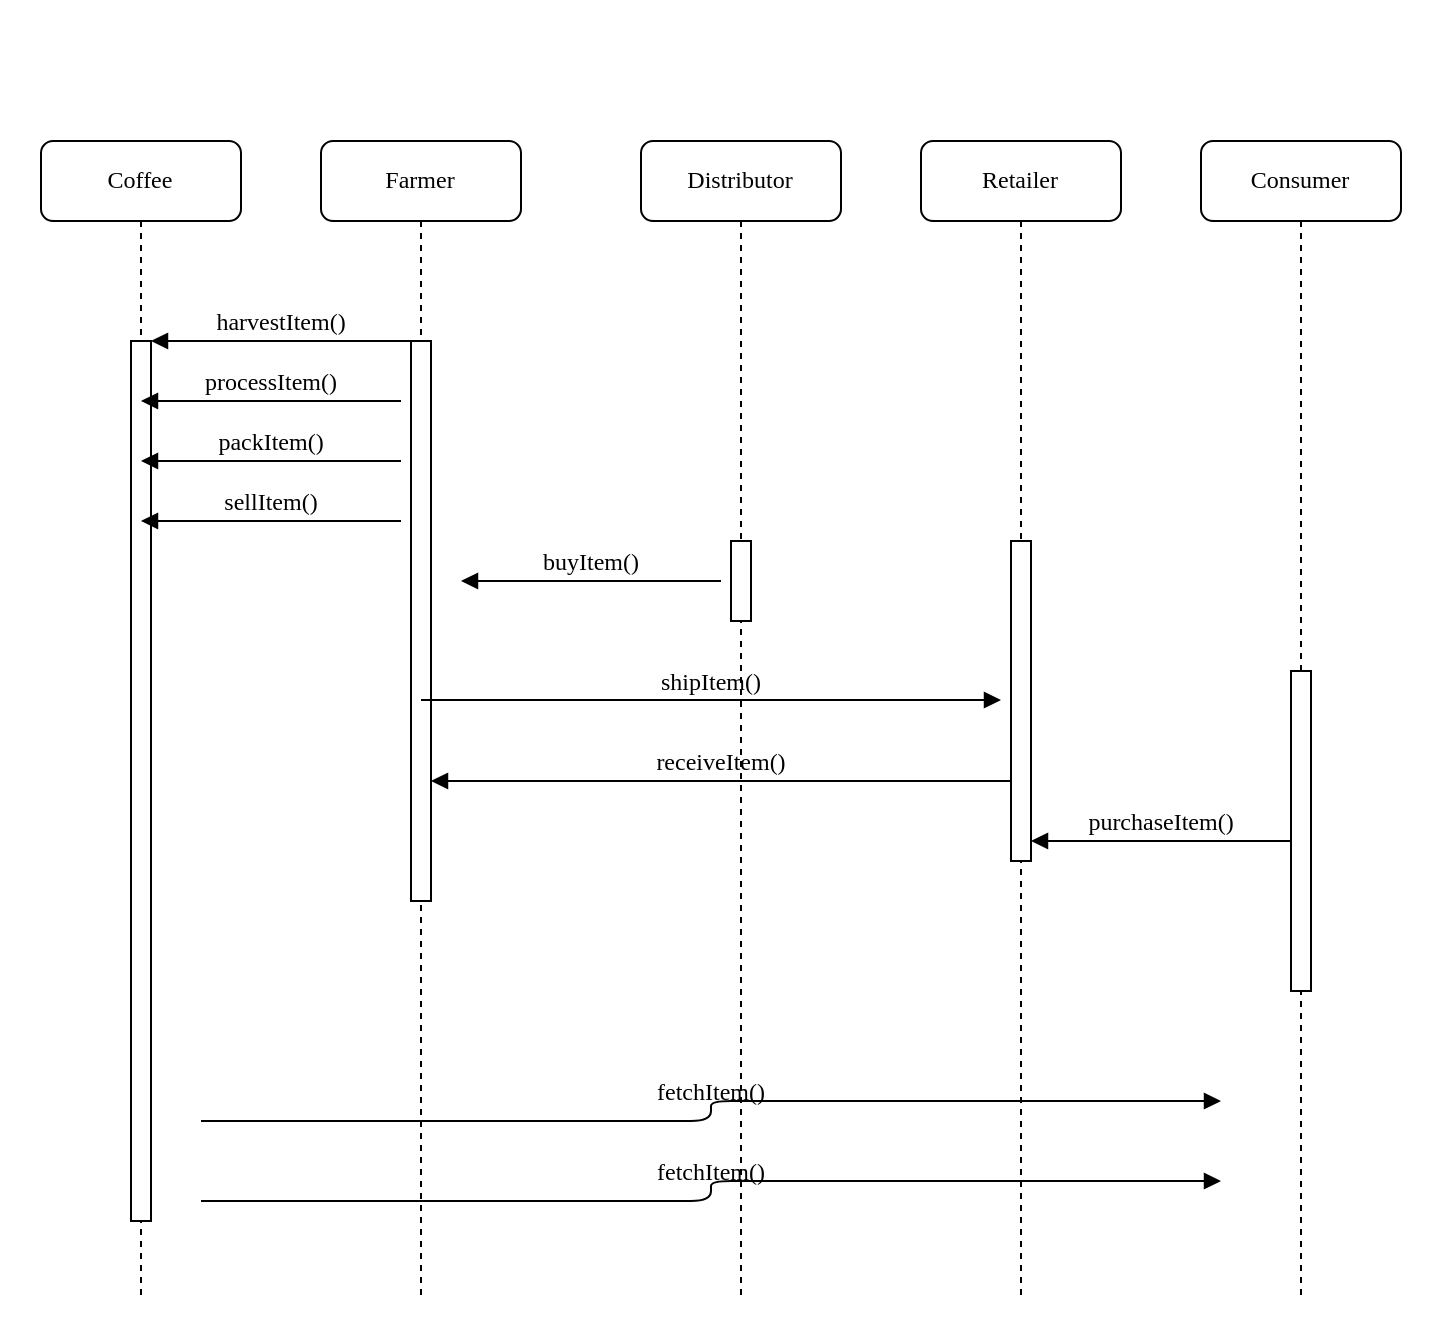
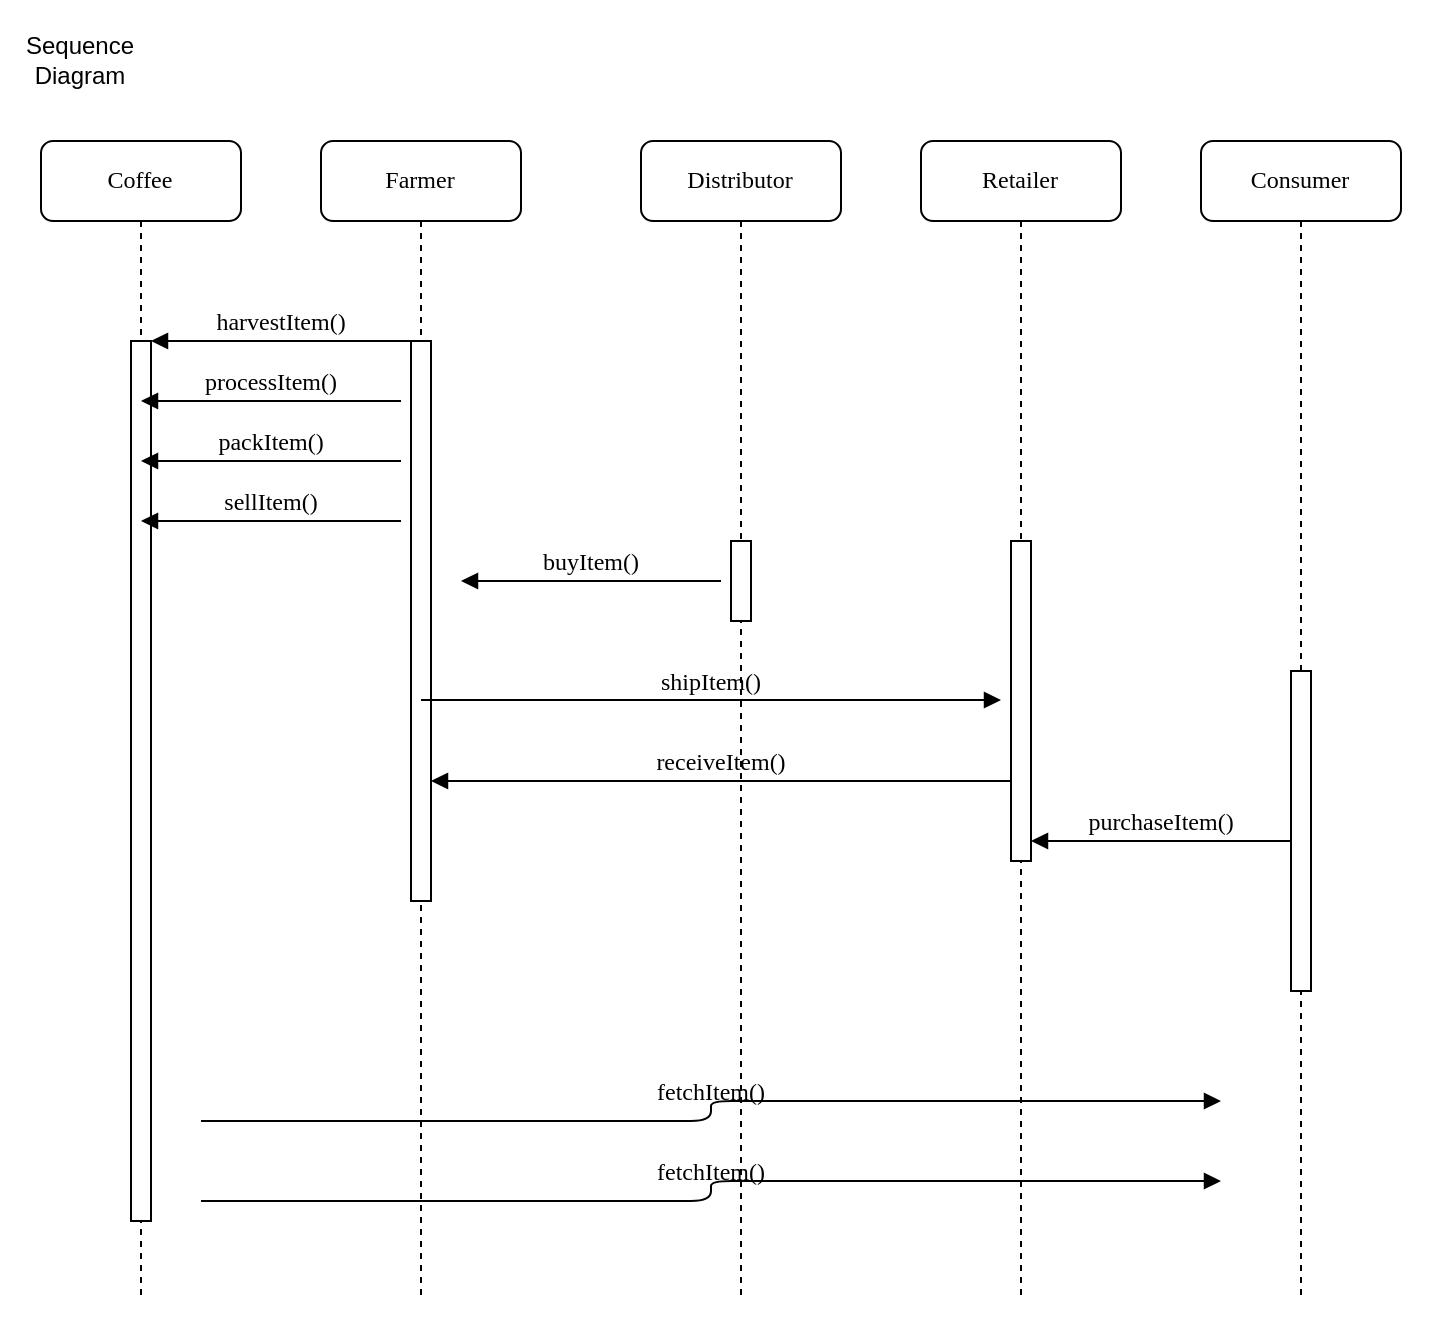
node "Sequence Diagram": added
